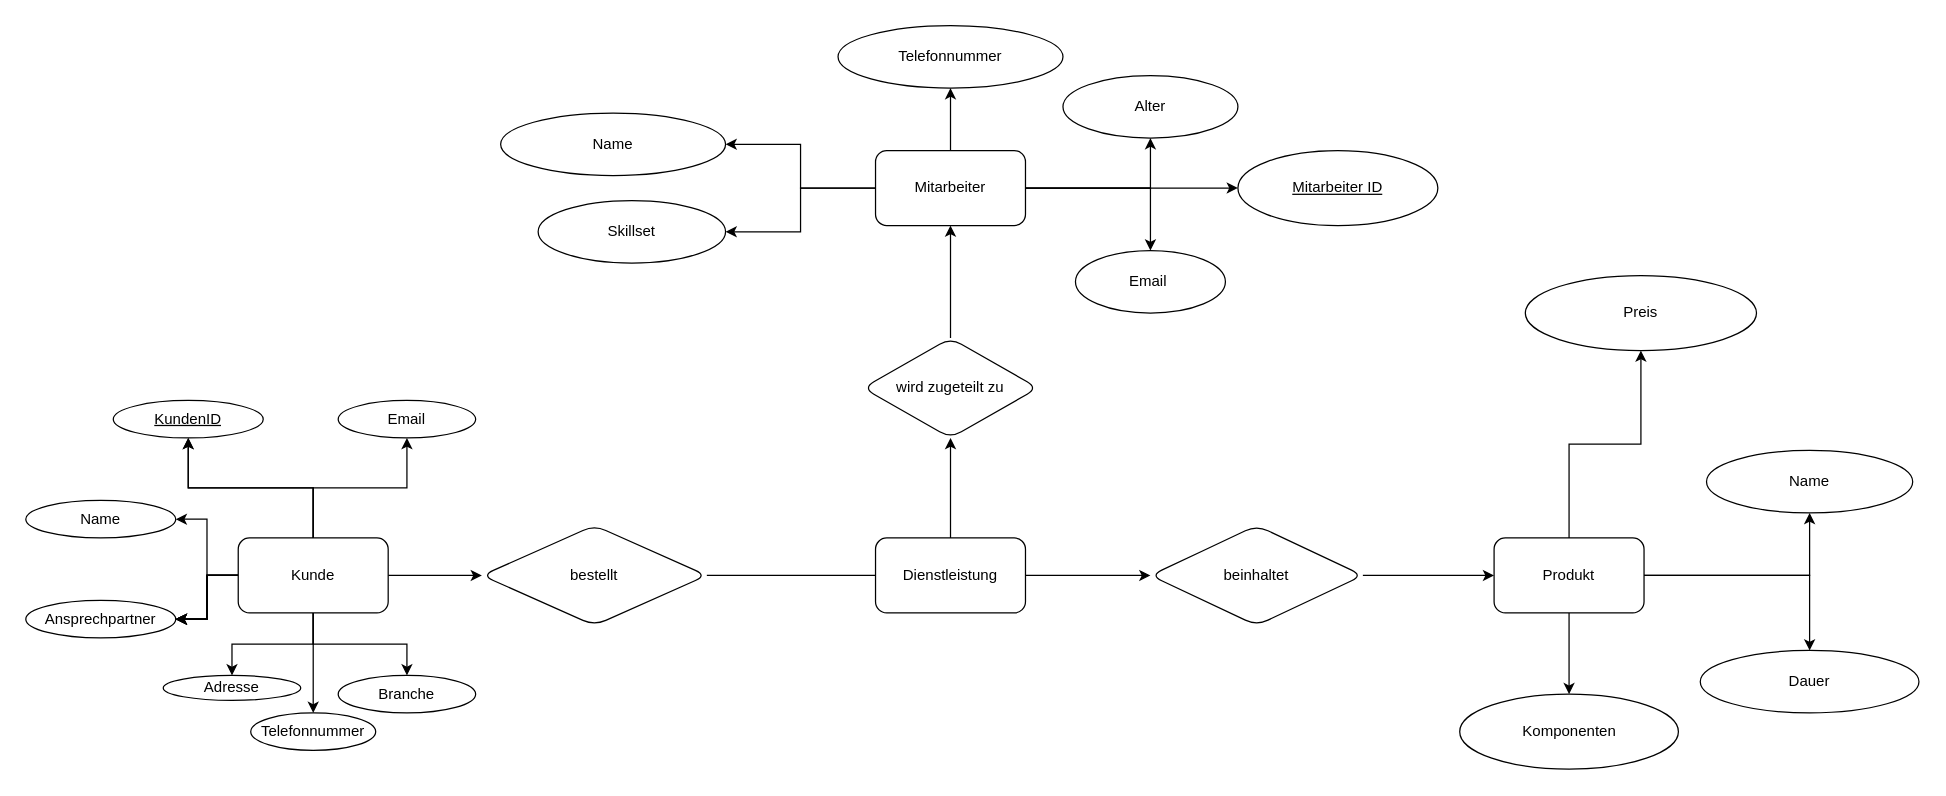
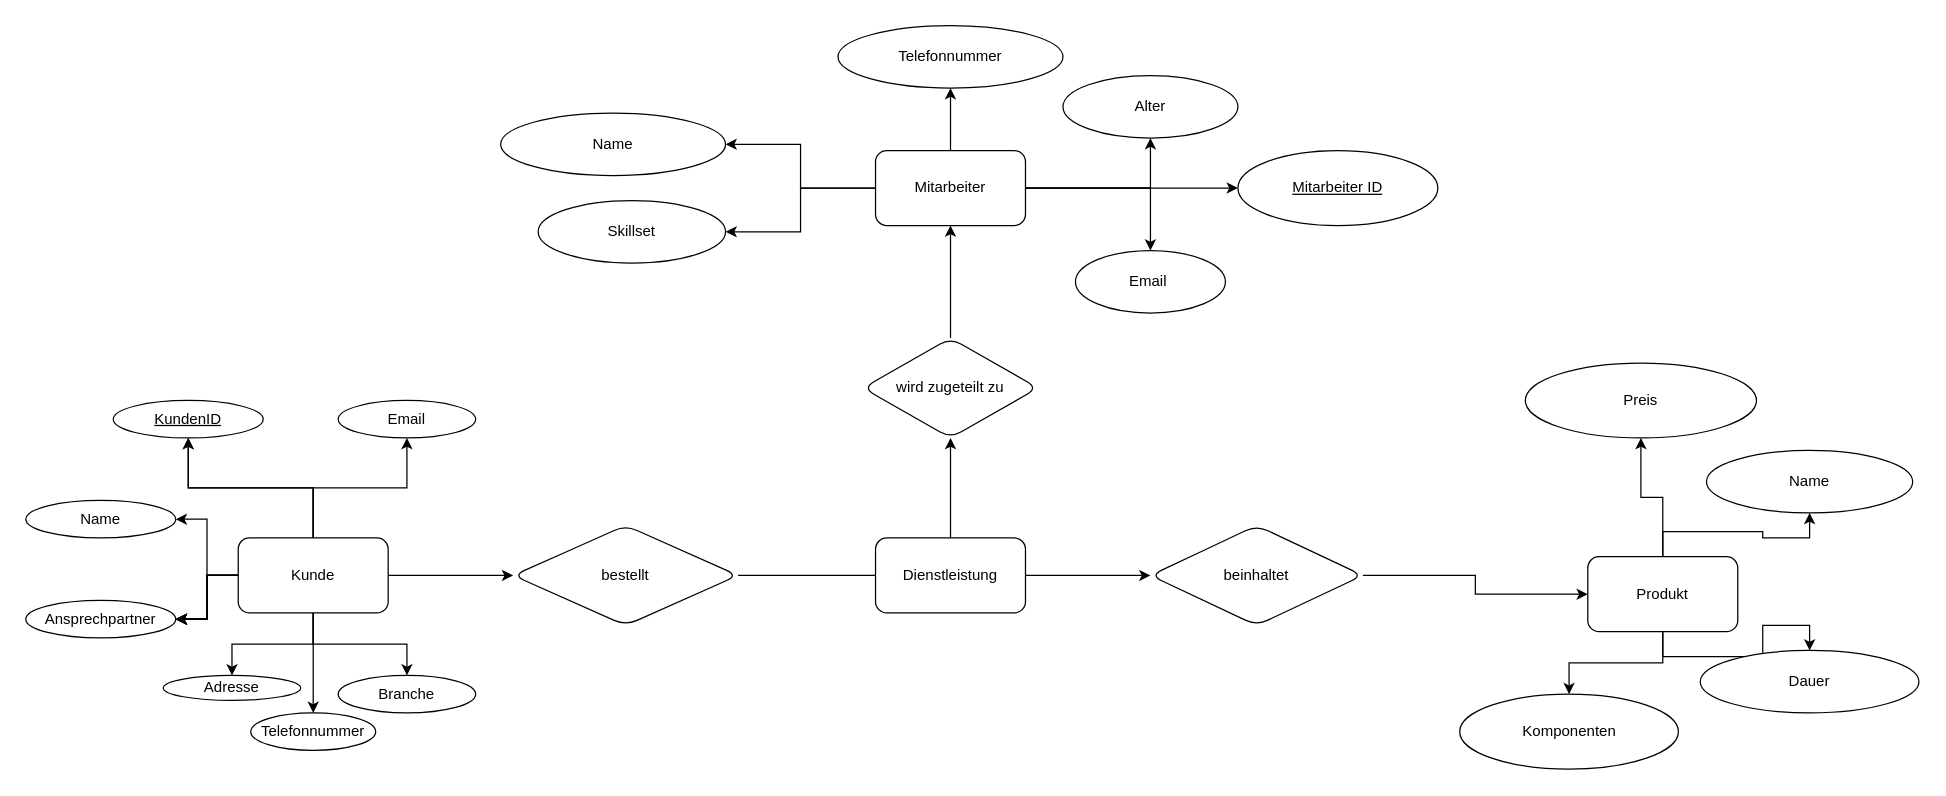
node "Preis": moved (1641, 313) -> (1641, 401)
node "bestellt": moved (594, 576) -> (626, 576)
node "Produkt": moved (1569, 576) -> (1663, 594)
